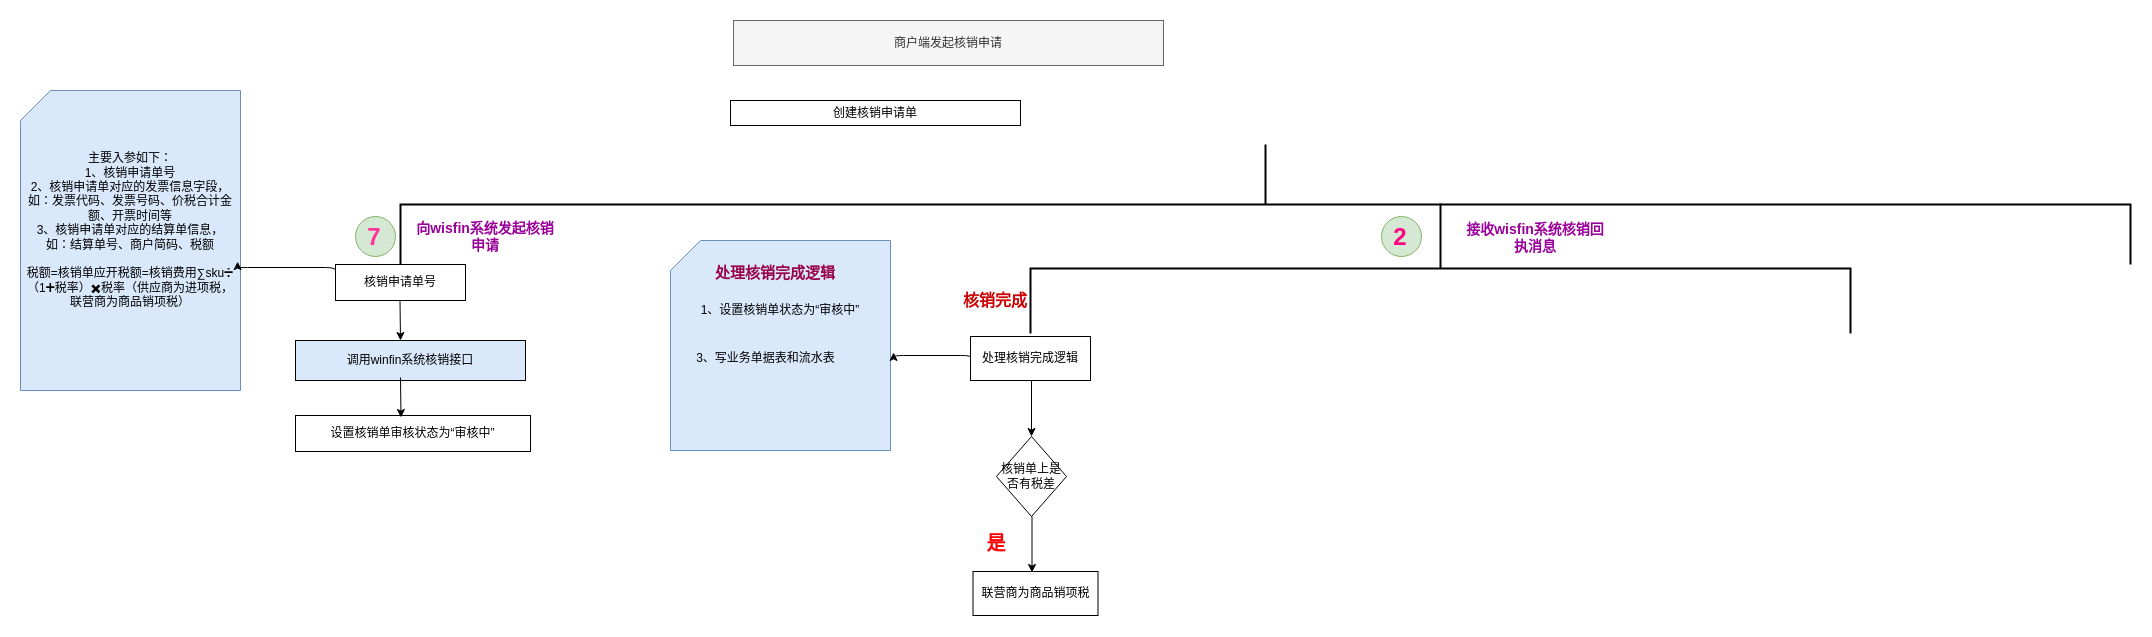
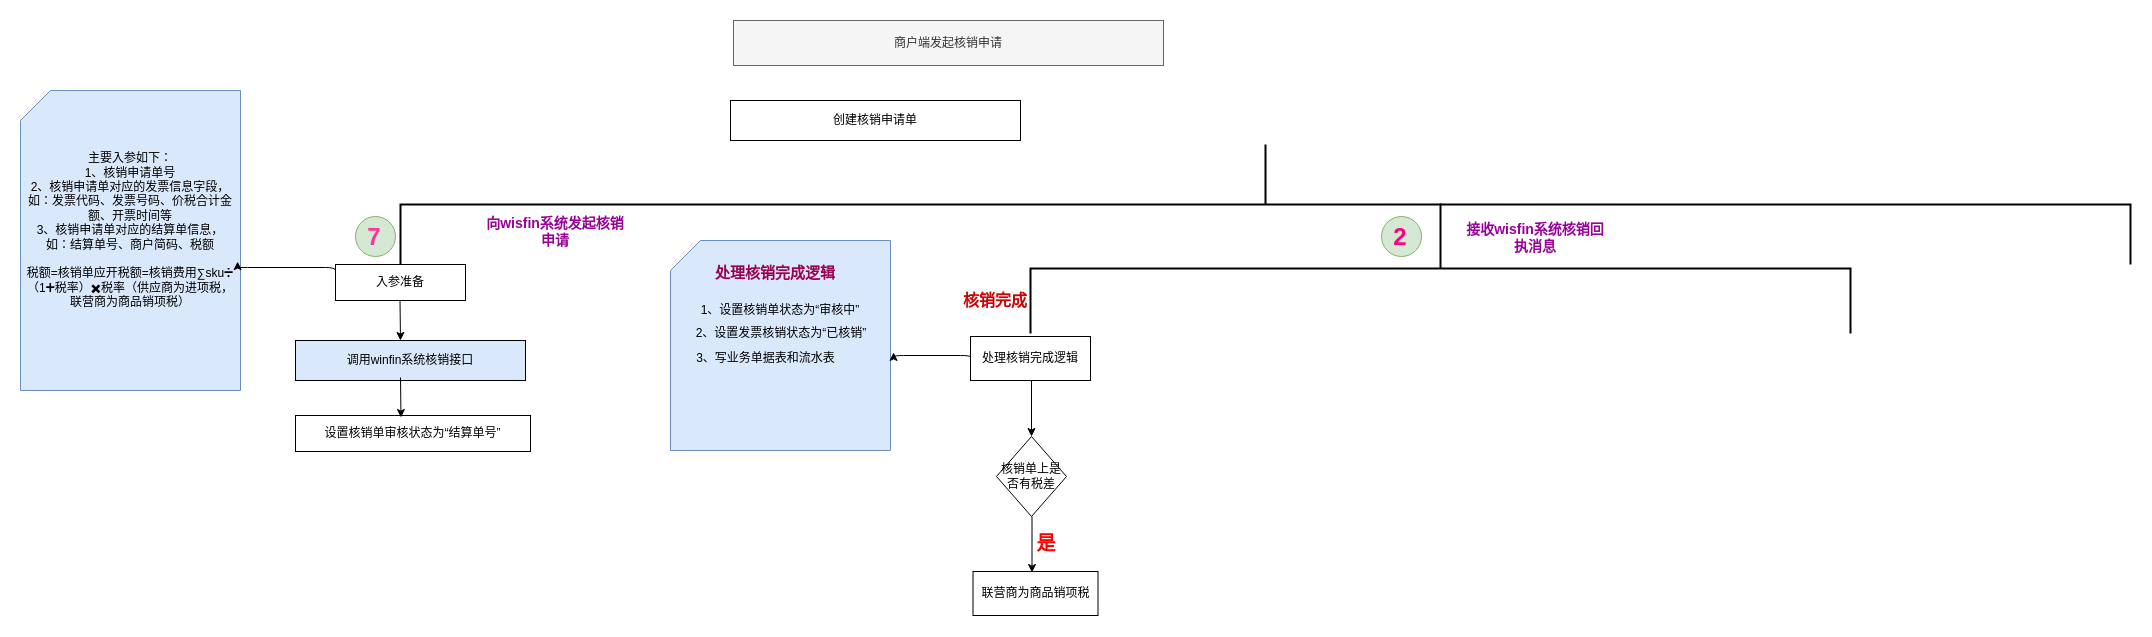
node "创建核销申请单": size 290x25 -> 290x40
node "向wisfin系统发起核销申请": moved (486, 237) -> (556, 232)
node "核销申请单号": label "核销申请单号" -> "入参准备"
node "2、设置发票核销状态为“已核销”": added
node "设置核销单审核状态为“审核中”": label "设置核销单审核状态为“审核中”" -> "设置核销单审核状态为“结算单号”"
node "是": moved (997, 544) -> (1047, 544)
